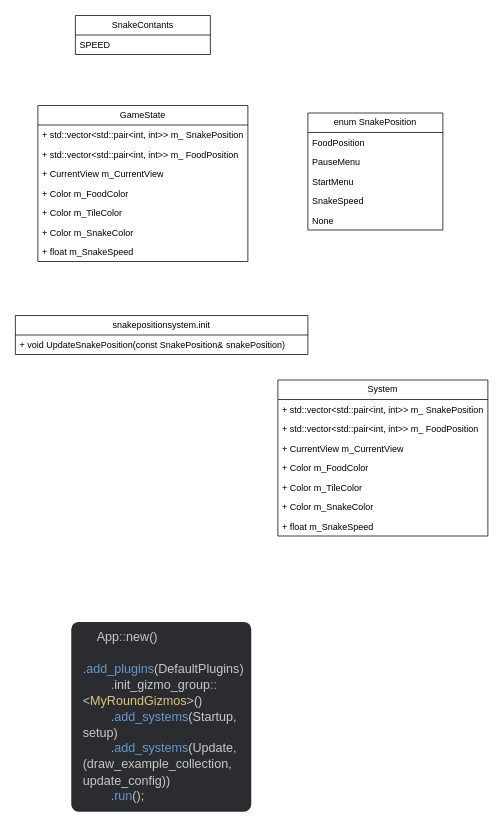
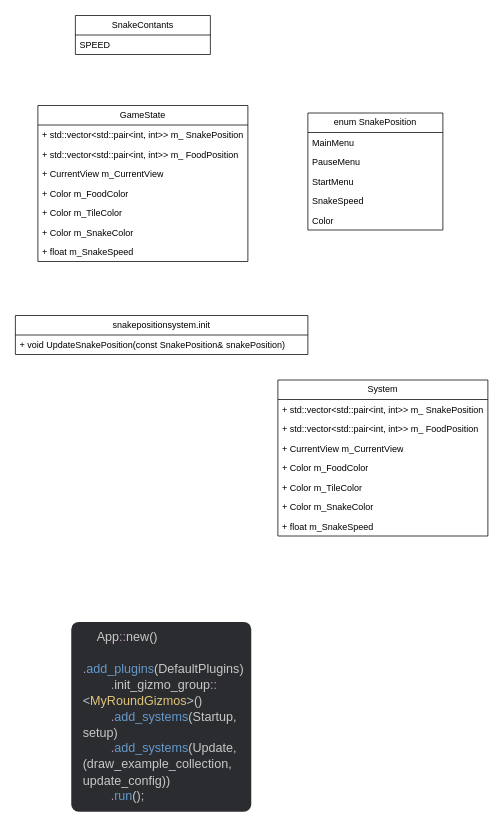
node "FoodPosition": label "FoodPosition" -> "MainMenu"
node "None": label "None" -> "Color"
